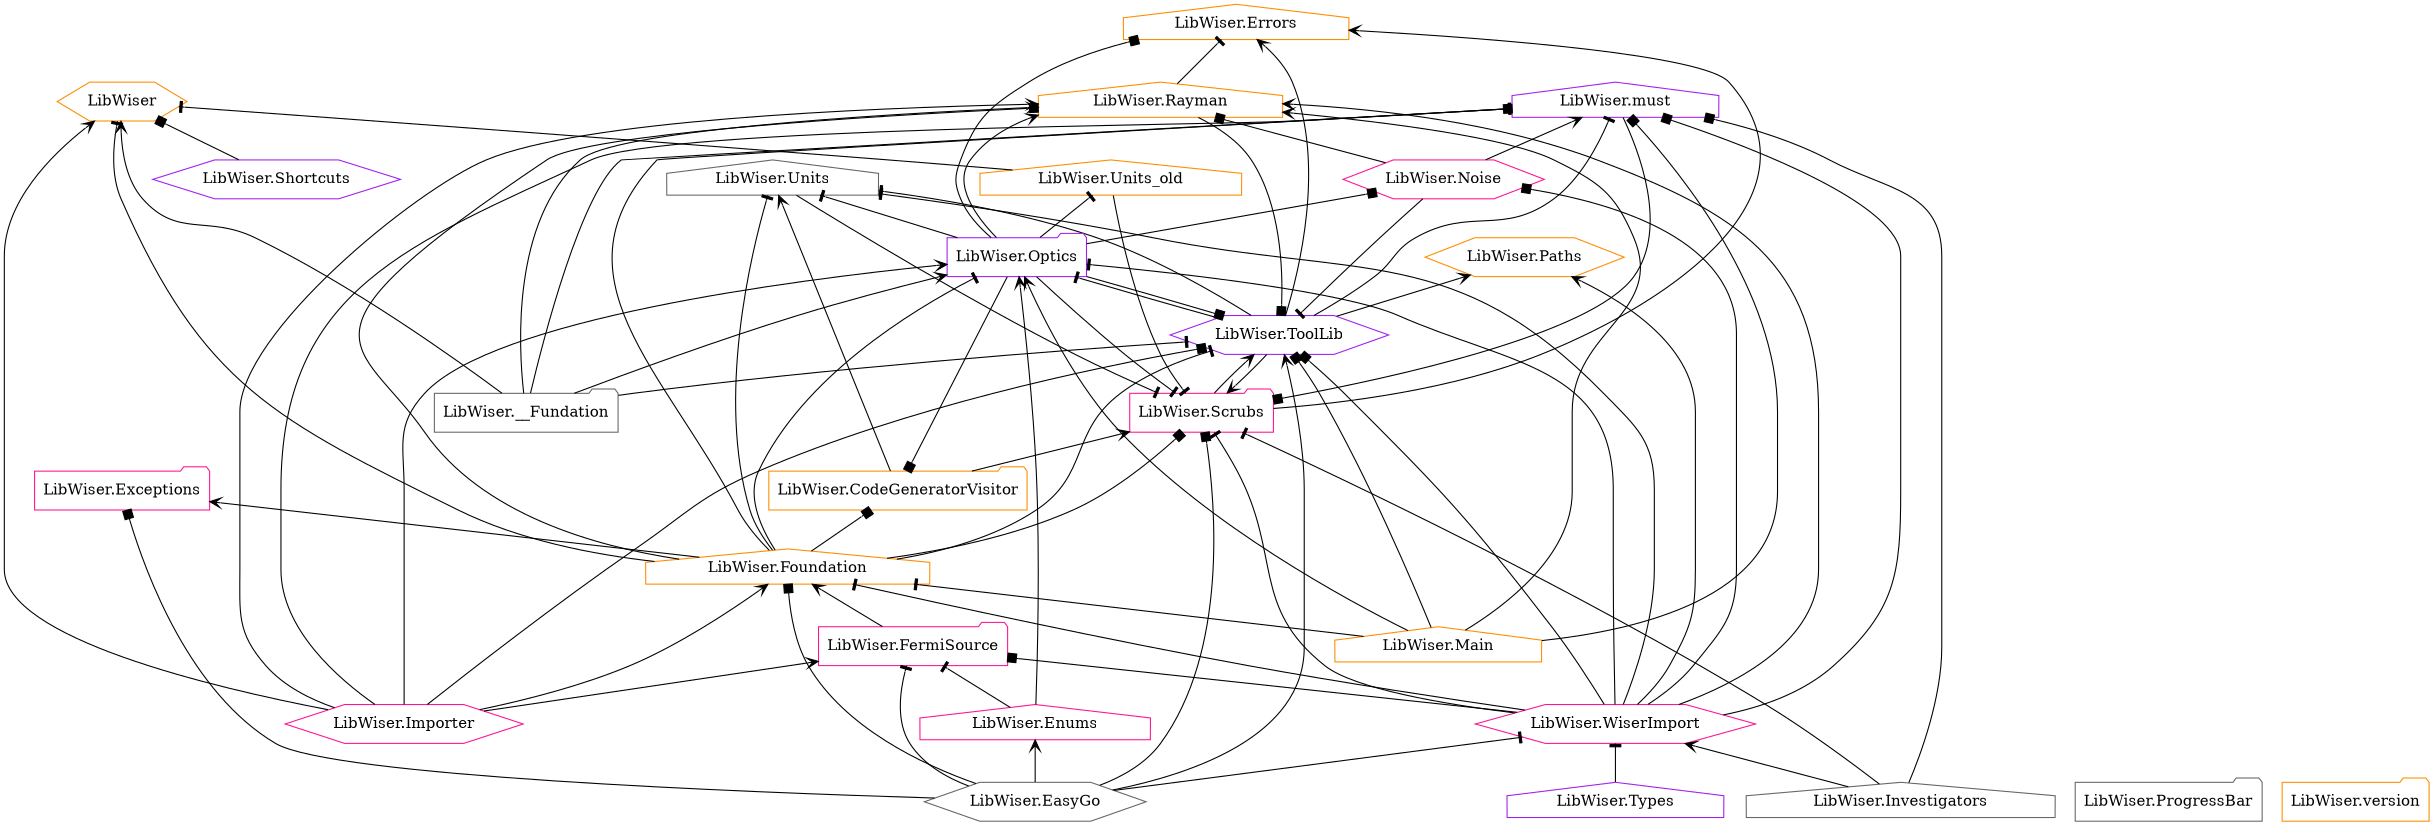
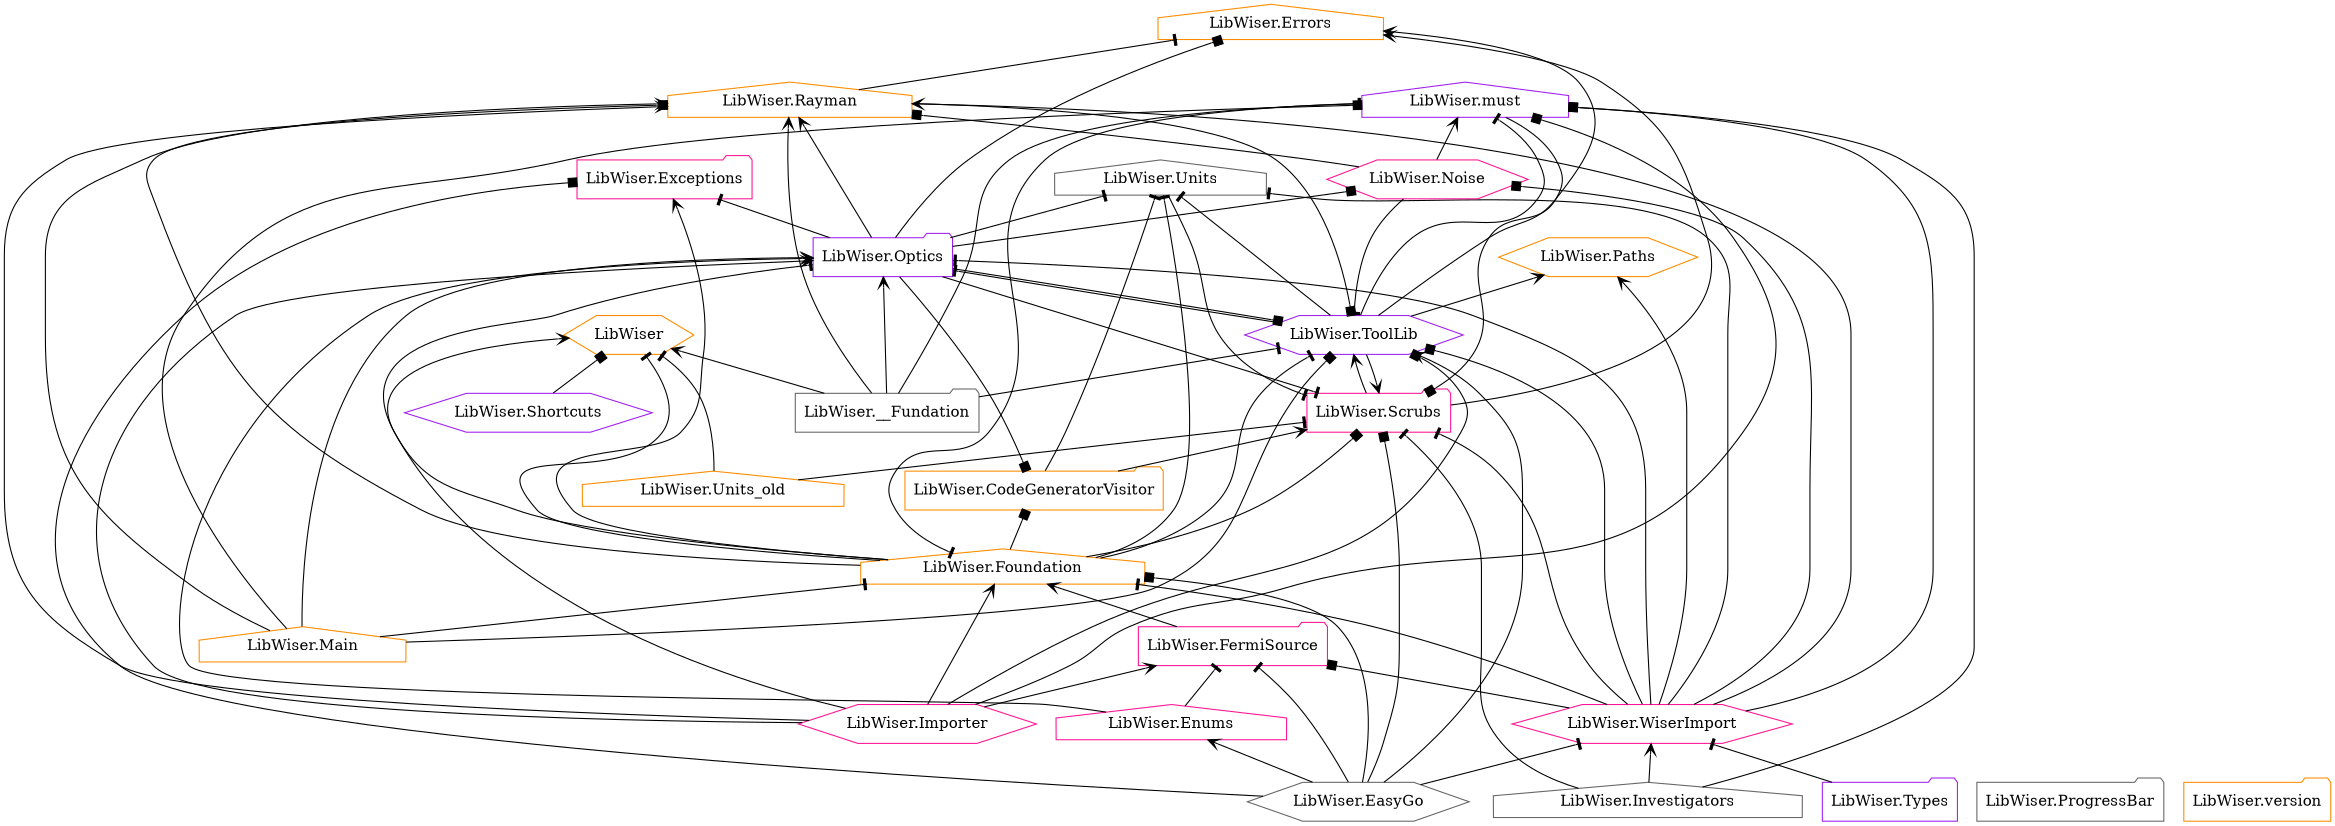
edge "LibWiser.Foundation" -> "LibWiser.must": reversed
edge "LibWiser.Optics" -> "LibWiser.Units_old": now "LibWiser.Optics" -> "LibWiser.Exceptions"
edge "LibWiser.CodeGeneratorVisitor" -> "LibWiser.Units": arrowhead vee -> tee
node "LibWiser.Types": shape house -> folder
